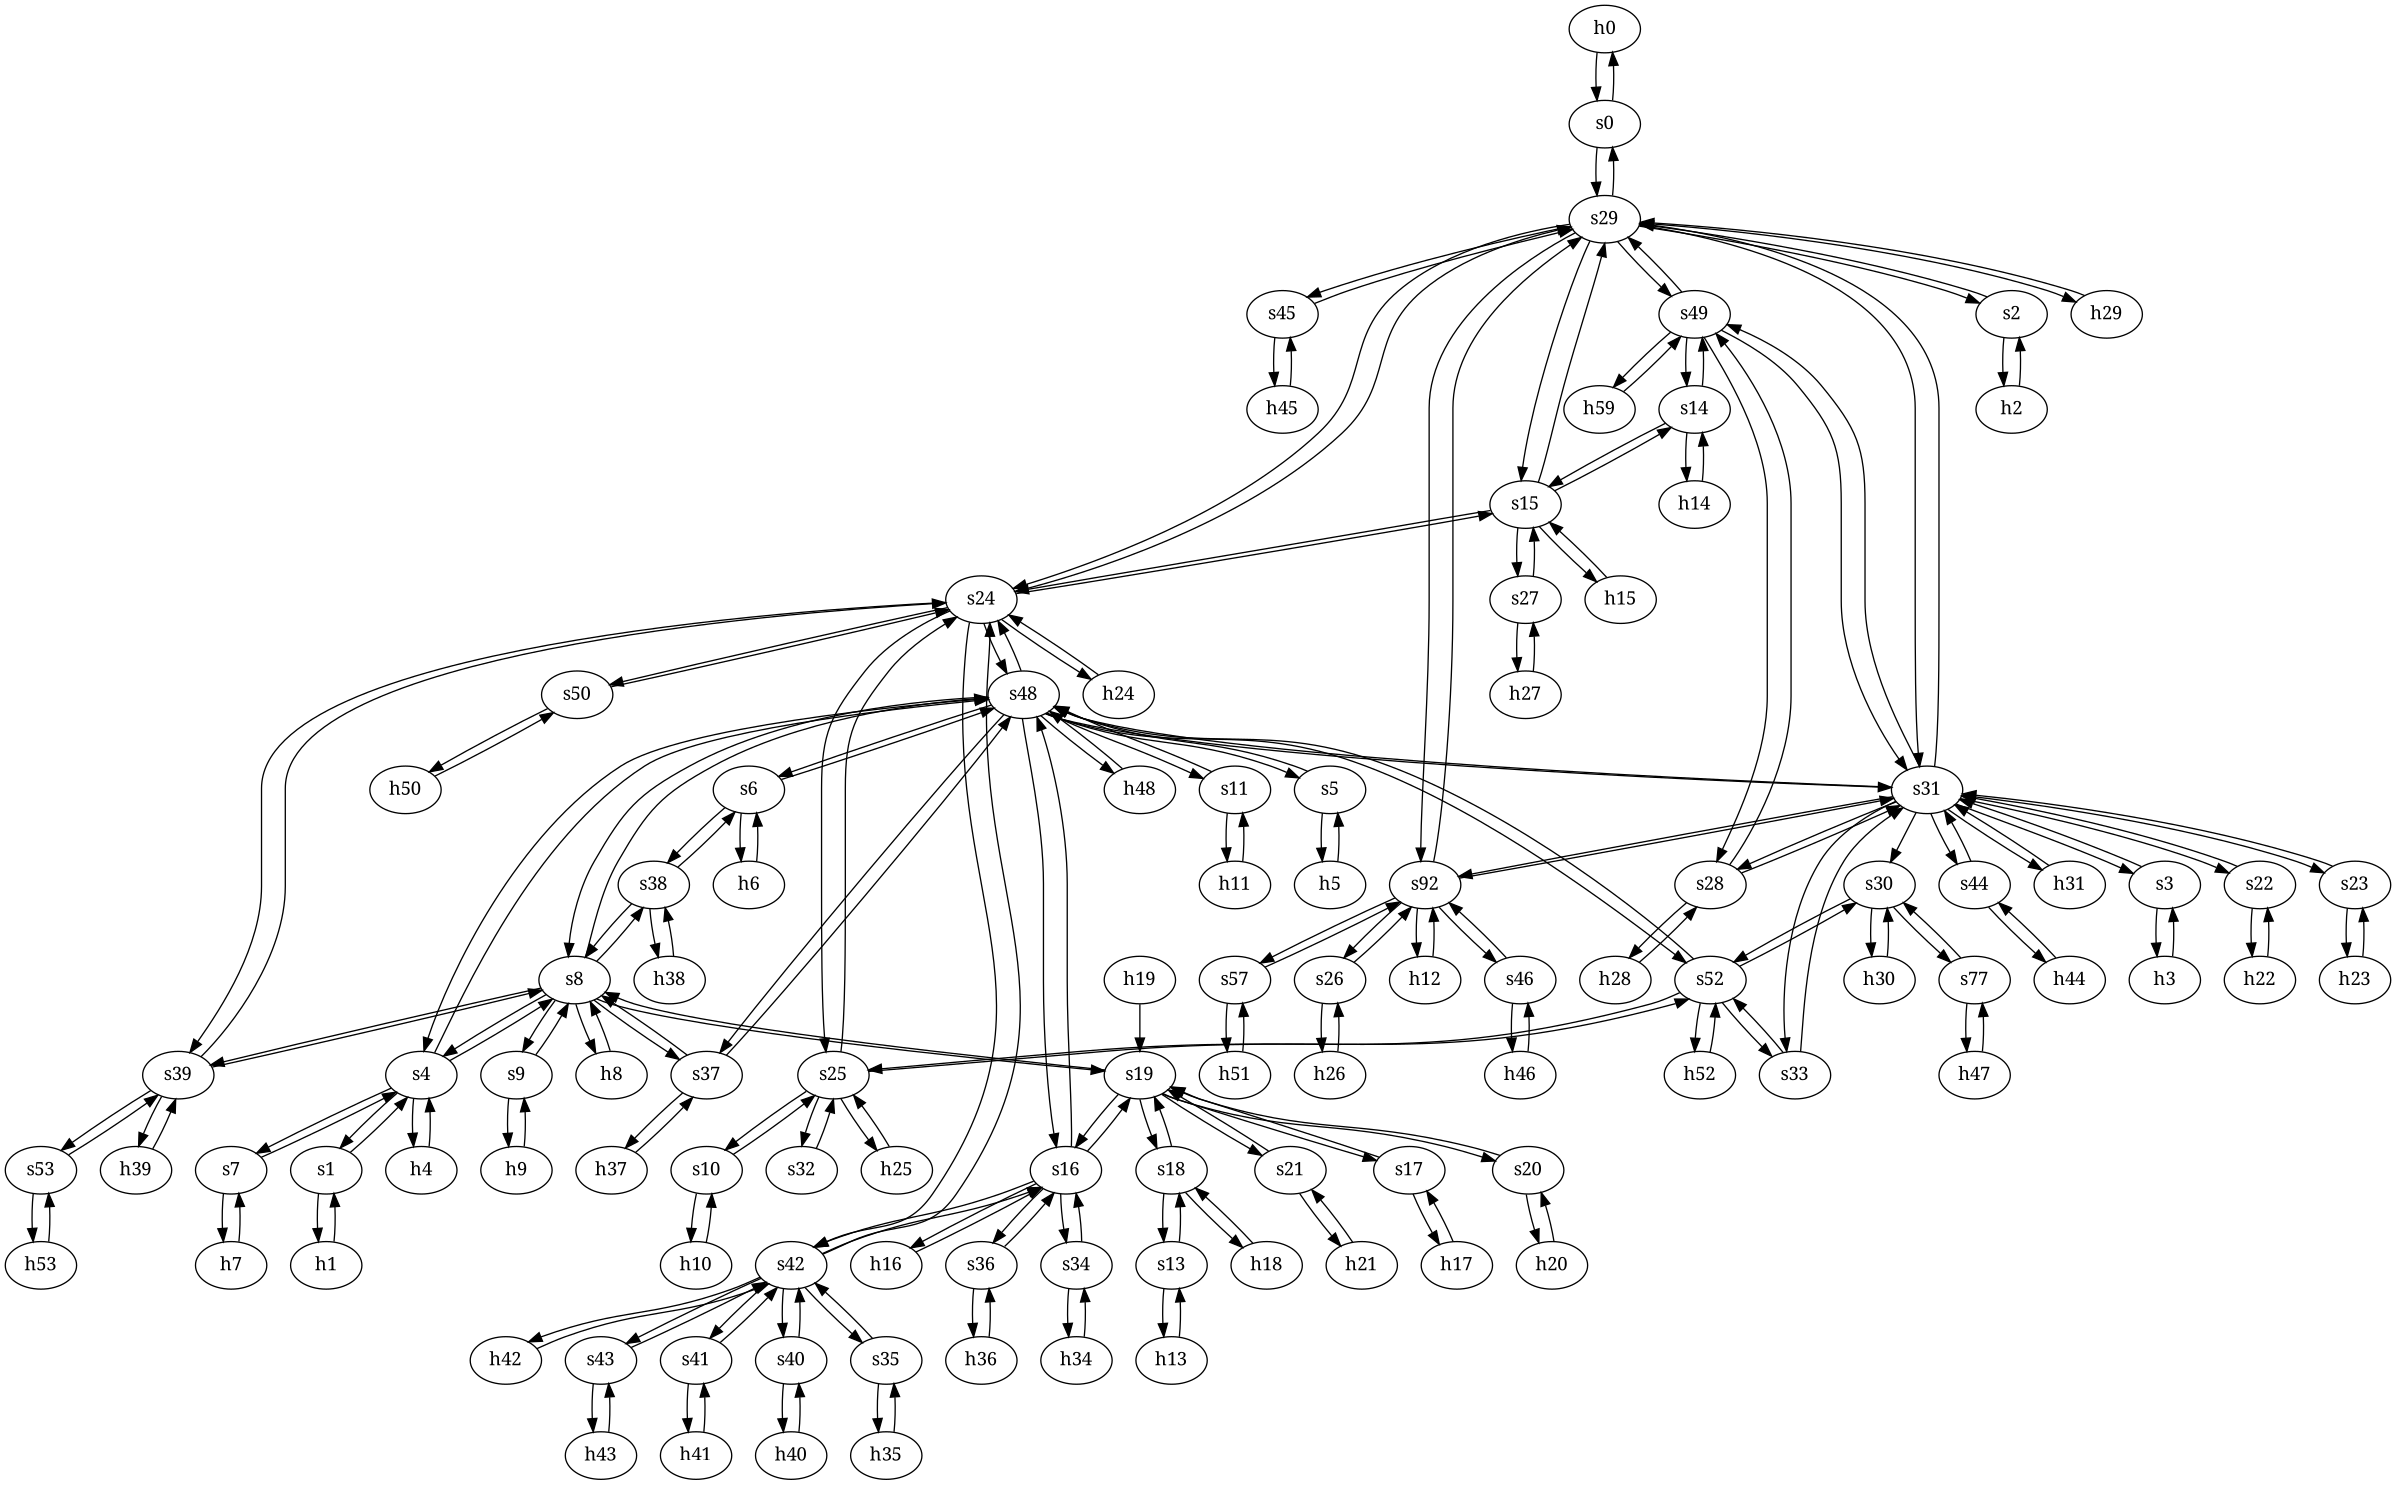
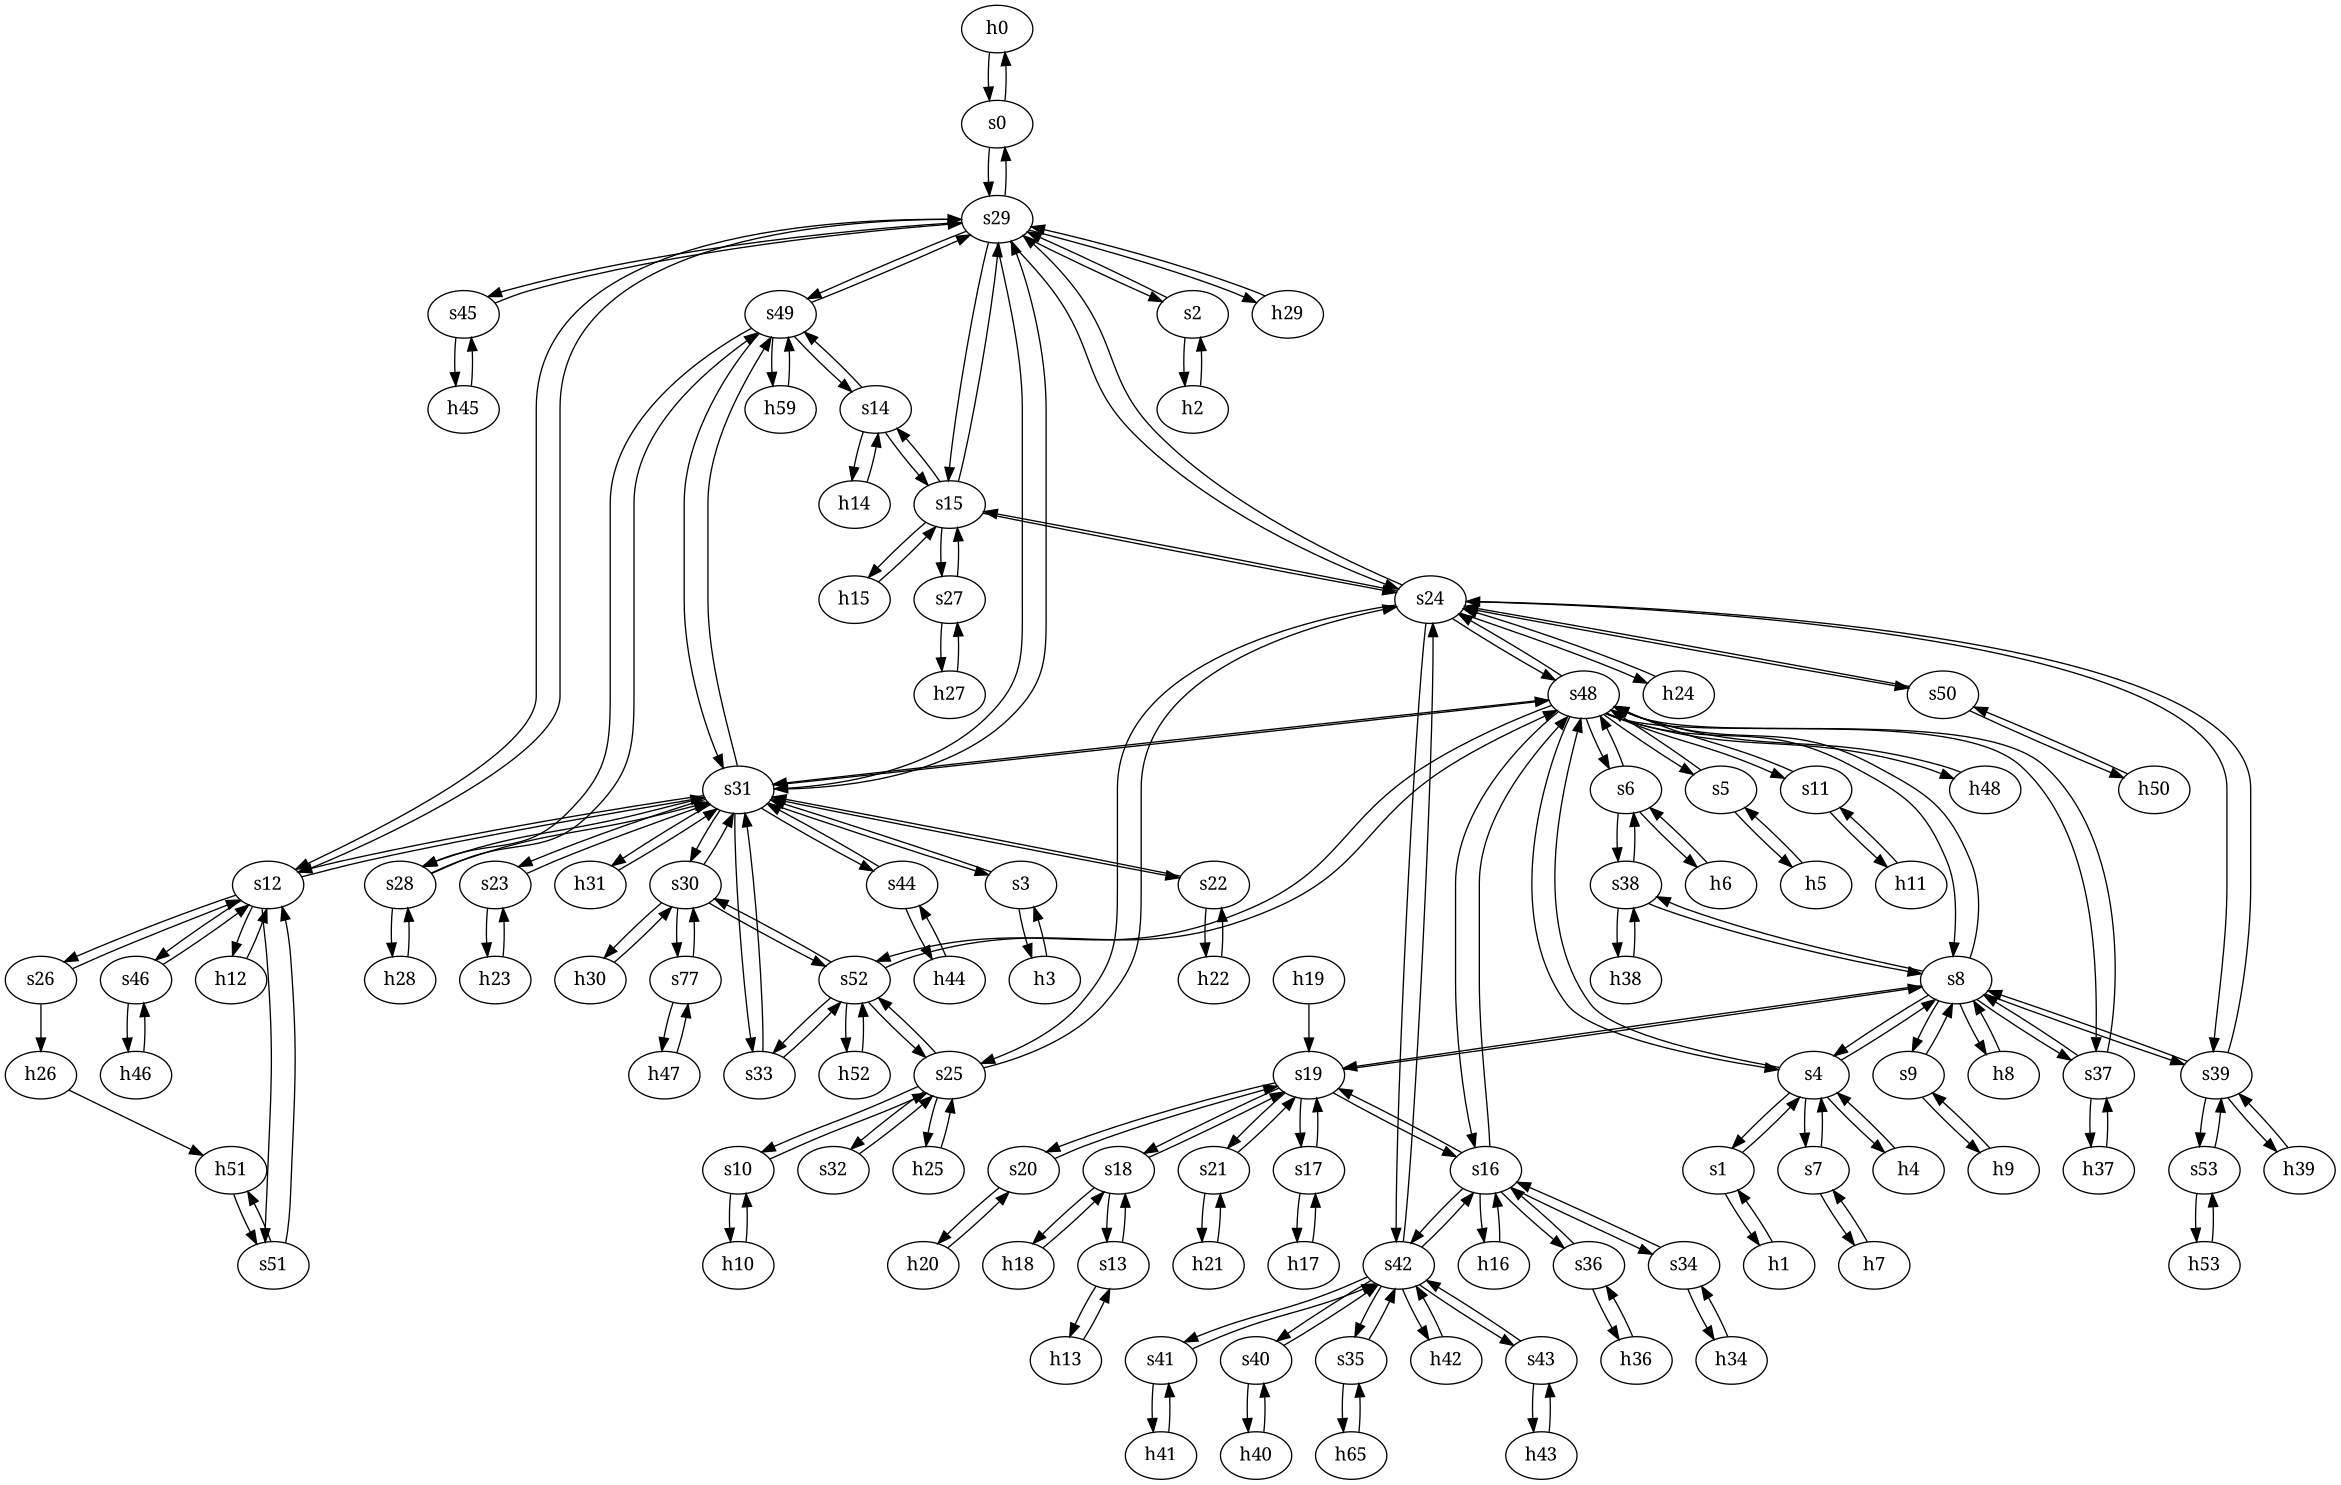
edge "s30" -> "s31": added
node "s92": label "s92" -> "s12"
node "s57": label "s57" -> "s51"
edge "h26" -> "s26": now "h26" -> "h51"
node "h35": label "h35" -> "h65"
